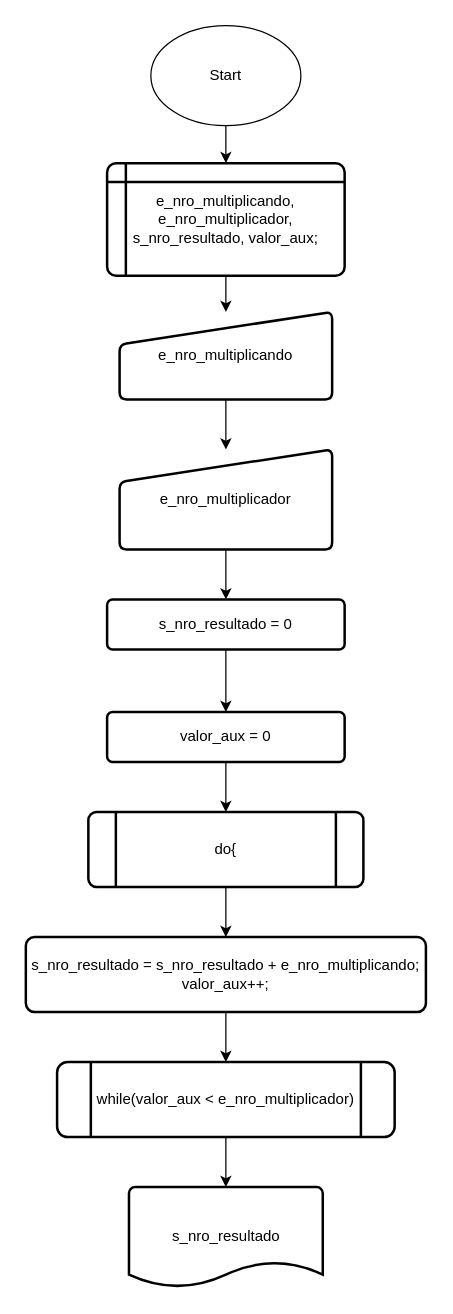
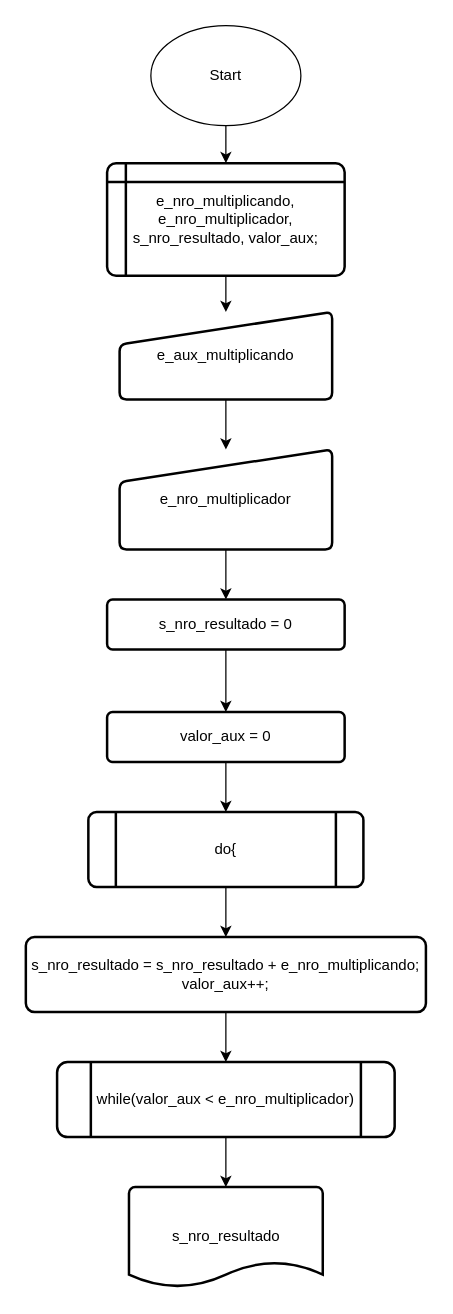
node "e_nro_multiplicando": label "e_nro_multiplicando" -> "e_aux_multiplicando"
